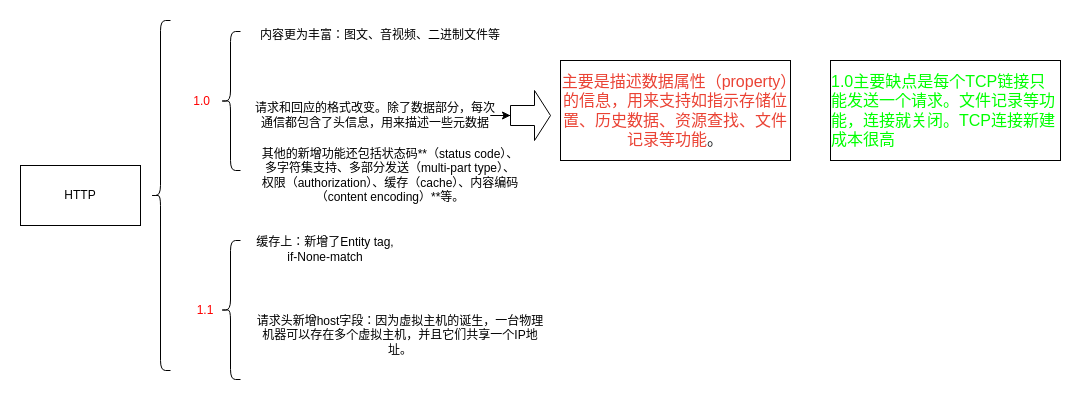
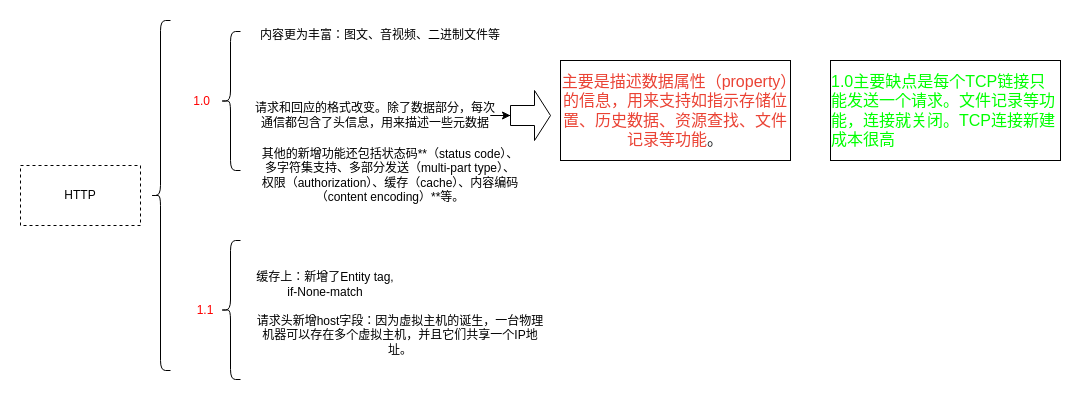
node "HTTP": style solid -> dashed
node "缓存上：新增了Entity tag, if-None-match": moved (326, 250) -> (326, 285)
